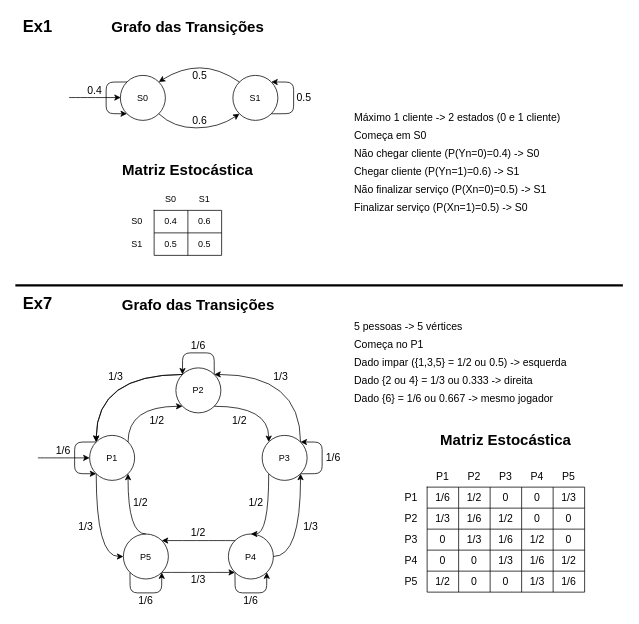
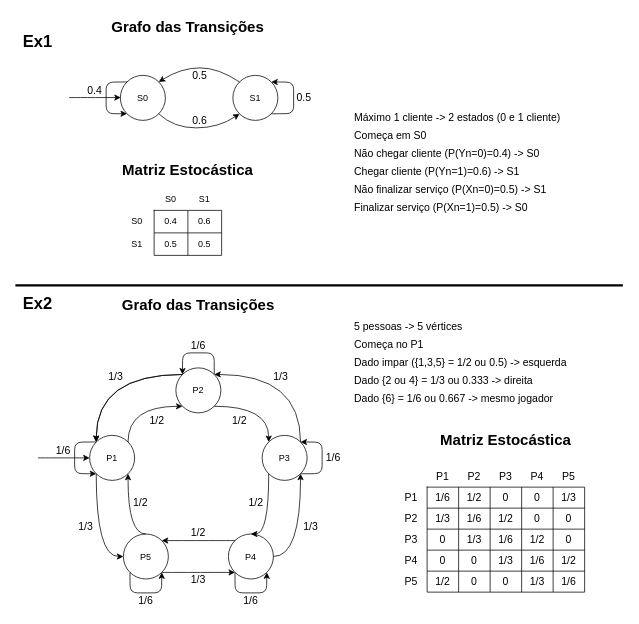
node "Ex1": moved (38, 27) -> (38, 42)
node "Ex7": label "Ex7" -> "Ex2"
